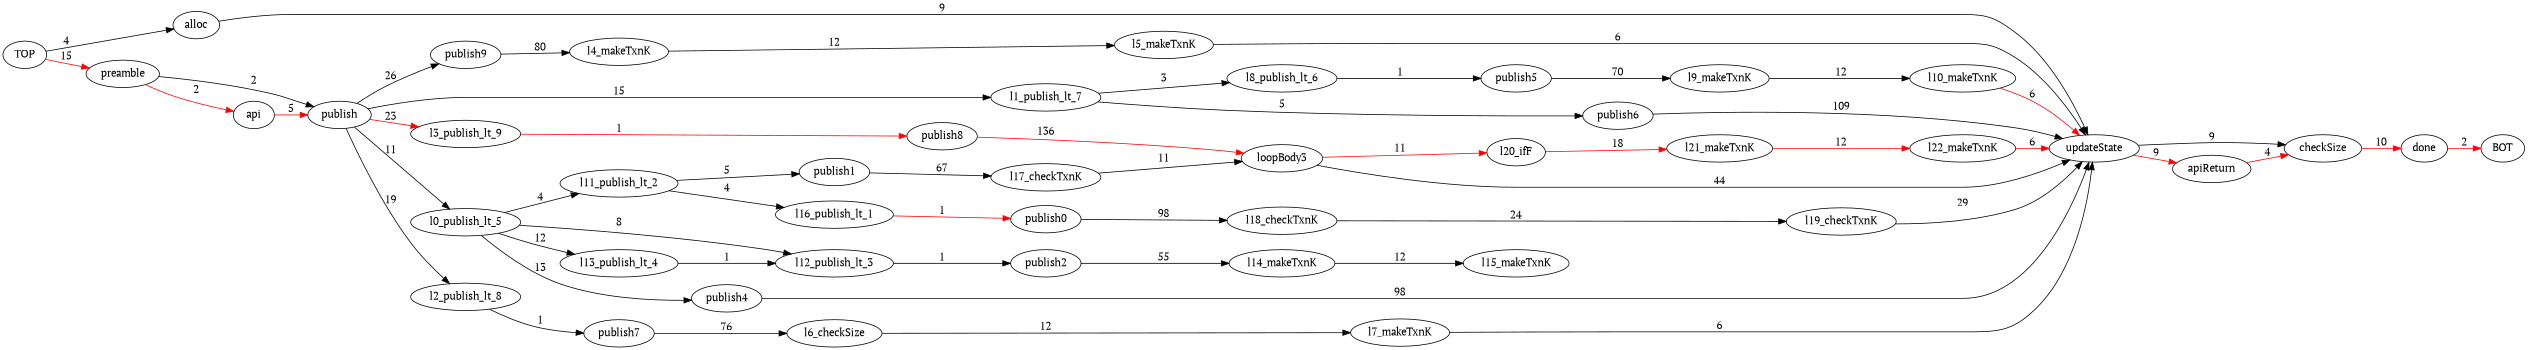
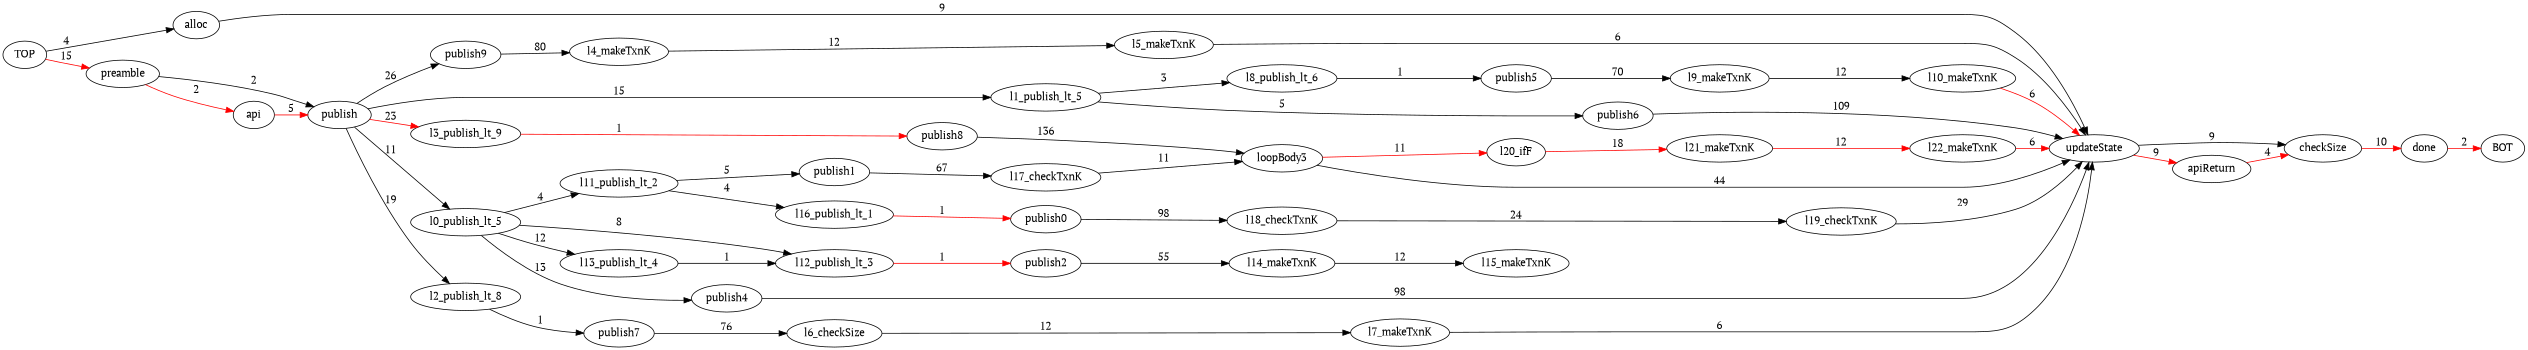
node "l1_publish_lt_7": label "l1_publish_lt_7" -> "l1_publish_lt_5"
edge "publish8" -> "loopBody3": color red -> black
edge "l12_publish_lt_3" -> "publish2": color black -> red
